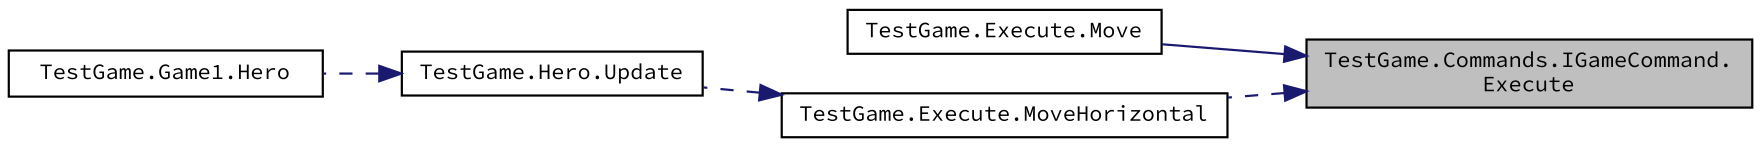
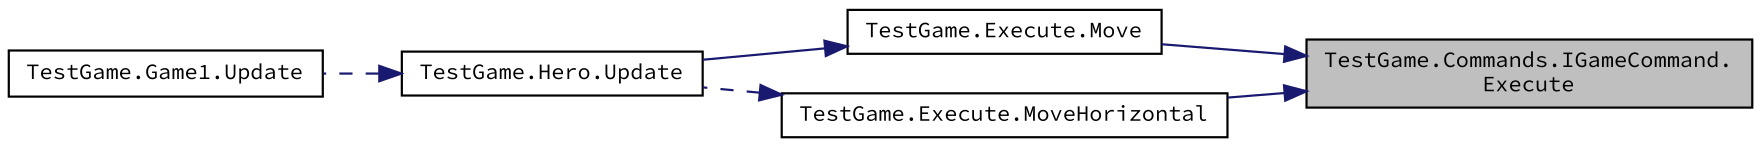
edge "TestGame.Hero.Update" -> "TestGame.Execute.Move": added
node "TestGame.Game1.Hero": label "TestGame.Game1.Hero" -> "TestGame.Game1.Update"
edge "TestGame.Execute.MoveHorizontal" -> "TestGame.Commands.IGameCommand. Execute": style dashed -> solid
